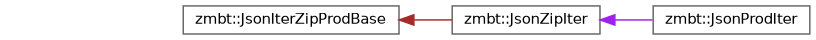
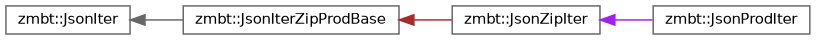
node "zmbt::JsonIter": added
